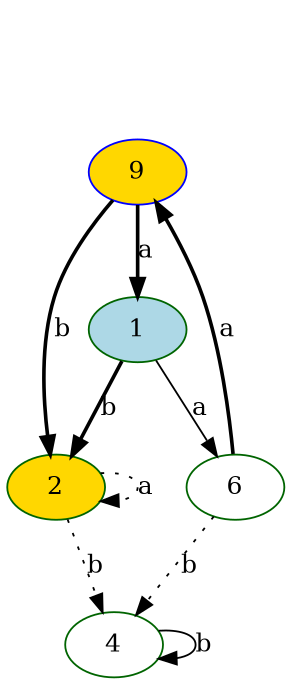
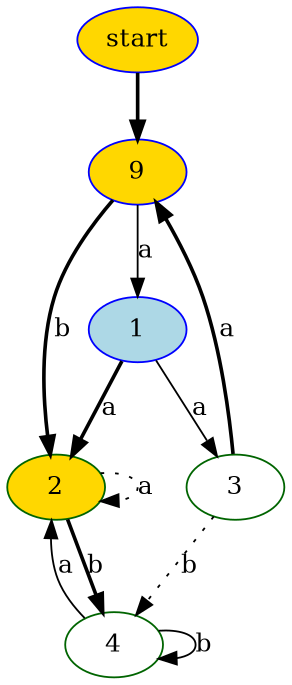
node "start": added
edge "9" -> "1": style bold -> solid
node "1": color darkgreen -> blue
edge "1" -> "2": label "b" -> "a"
node "6": label "6" -> "3"
edge "2" -> "4": style dotted -> bold
edge "4" -> "2": added, label "a"
